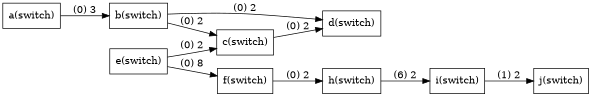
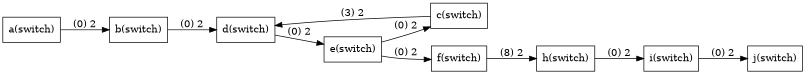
edge "a(switch)" -> "b(switch)": label "(0) 3" -> "(0) 2"
edge "c(switch)" -> "d(switch)": label "(0) 2" -> "(3) 2"
edge "b(switch)" -> "c(switch)": removed, label "(0) 2"
edge "d(switch)" -> "e(switch)": added, label "(0) 2"
edge "e(switch)" -> "f(switch)": label "(0) 8" -> "(0) 2"
edge "f(switch)" -> "h(switch)": label "(0) 2" -> "(8) 2"
edge "h(switch)" -> "i(switch)": label "(6) 2" -> "(0) 2"
edge "i(switch)" -> "j(switch)": label "(1) 2" -> "(0) 2"
